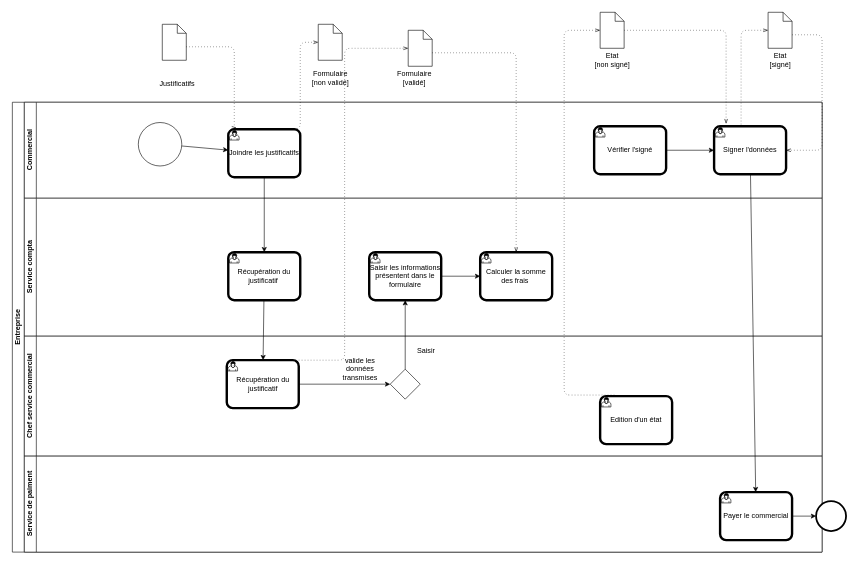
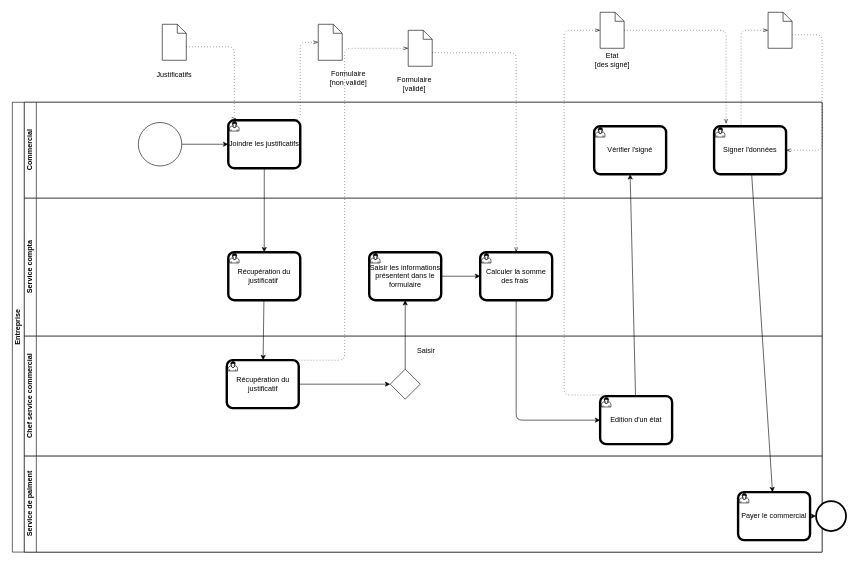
node "Etat [non signé]": label "Etat [non signé]" -> "Etat [des signé]"
node "Etat [signé]": removed
node "Formulaire [non validé]": moved (330, 78) -> (348, 78)
node "Formulaire [validé]": moved (414, 78) -> (414, 84)
node "Justificatifs": moved (177, 84) -> (174, 75)
edge "Vérifier l'signé" -> "Signer l'données": removed
node "Joindre les justificatifs": moved (264, 153) -> (264, 144)
edge "Edition d'un état" -> "Vérifier l'signé": added
node "valide les données transmises": removed
edge "Calculer la somme des frais" -> "Edition d'un état": added
node "Payer le commercial": moved (756, 516) -> (774, 516)
